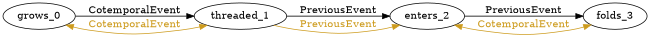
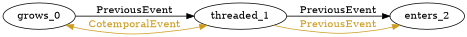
edge "grows_0" -> "threaded_1": label "CotemporalEvent" -> "PreviousEvent"
node "folds_3": removed
